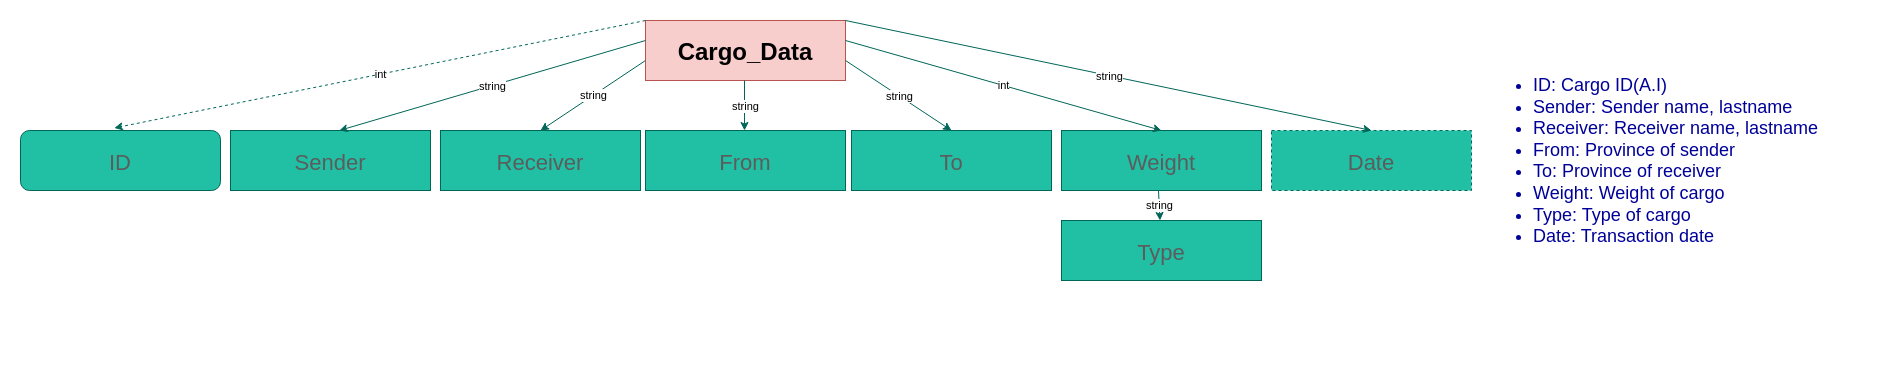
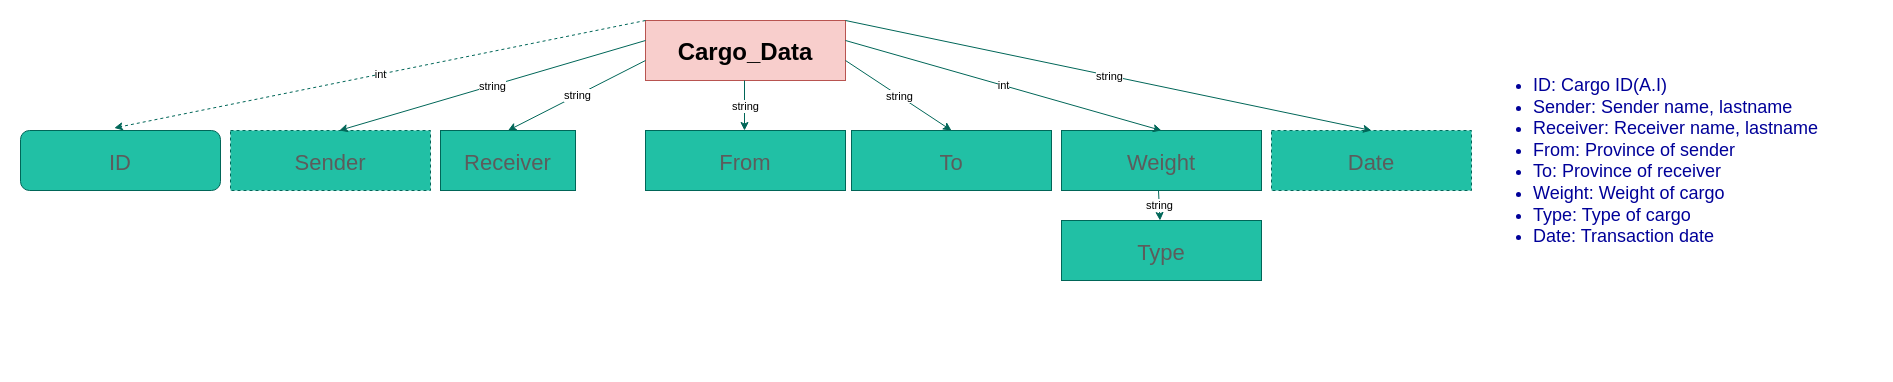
node "Sender": style solid -> dashed
node "Receiver": size 200x60 -> 135x60
